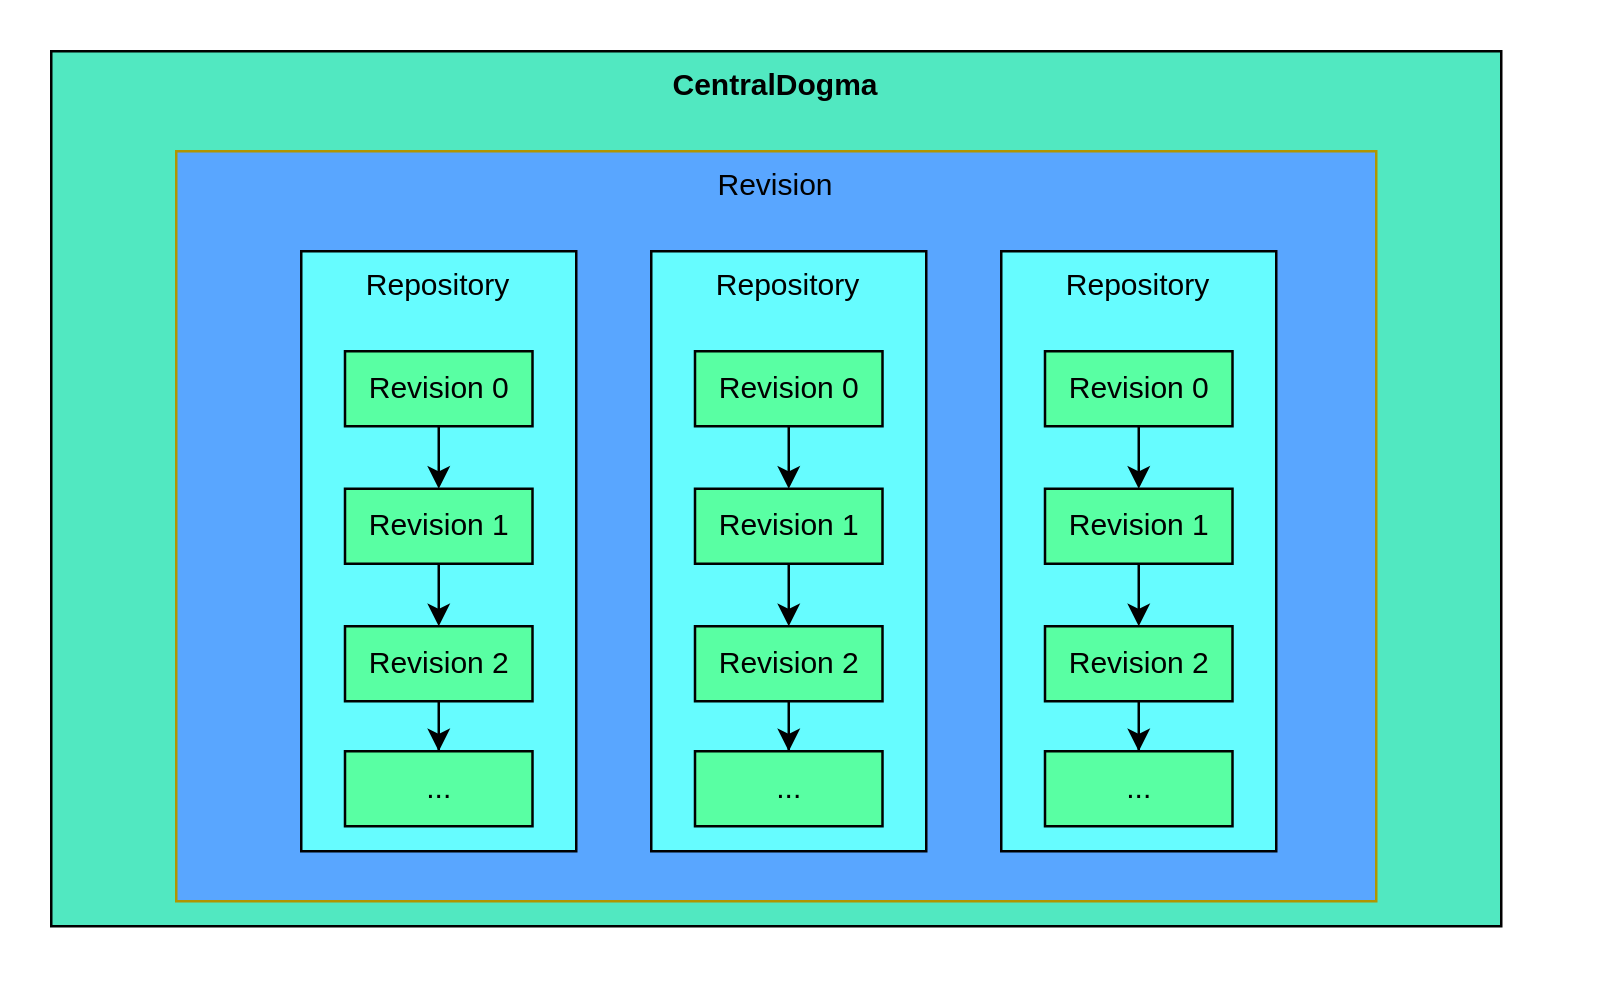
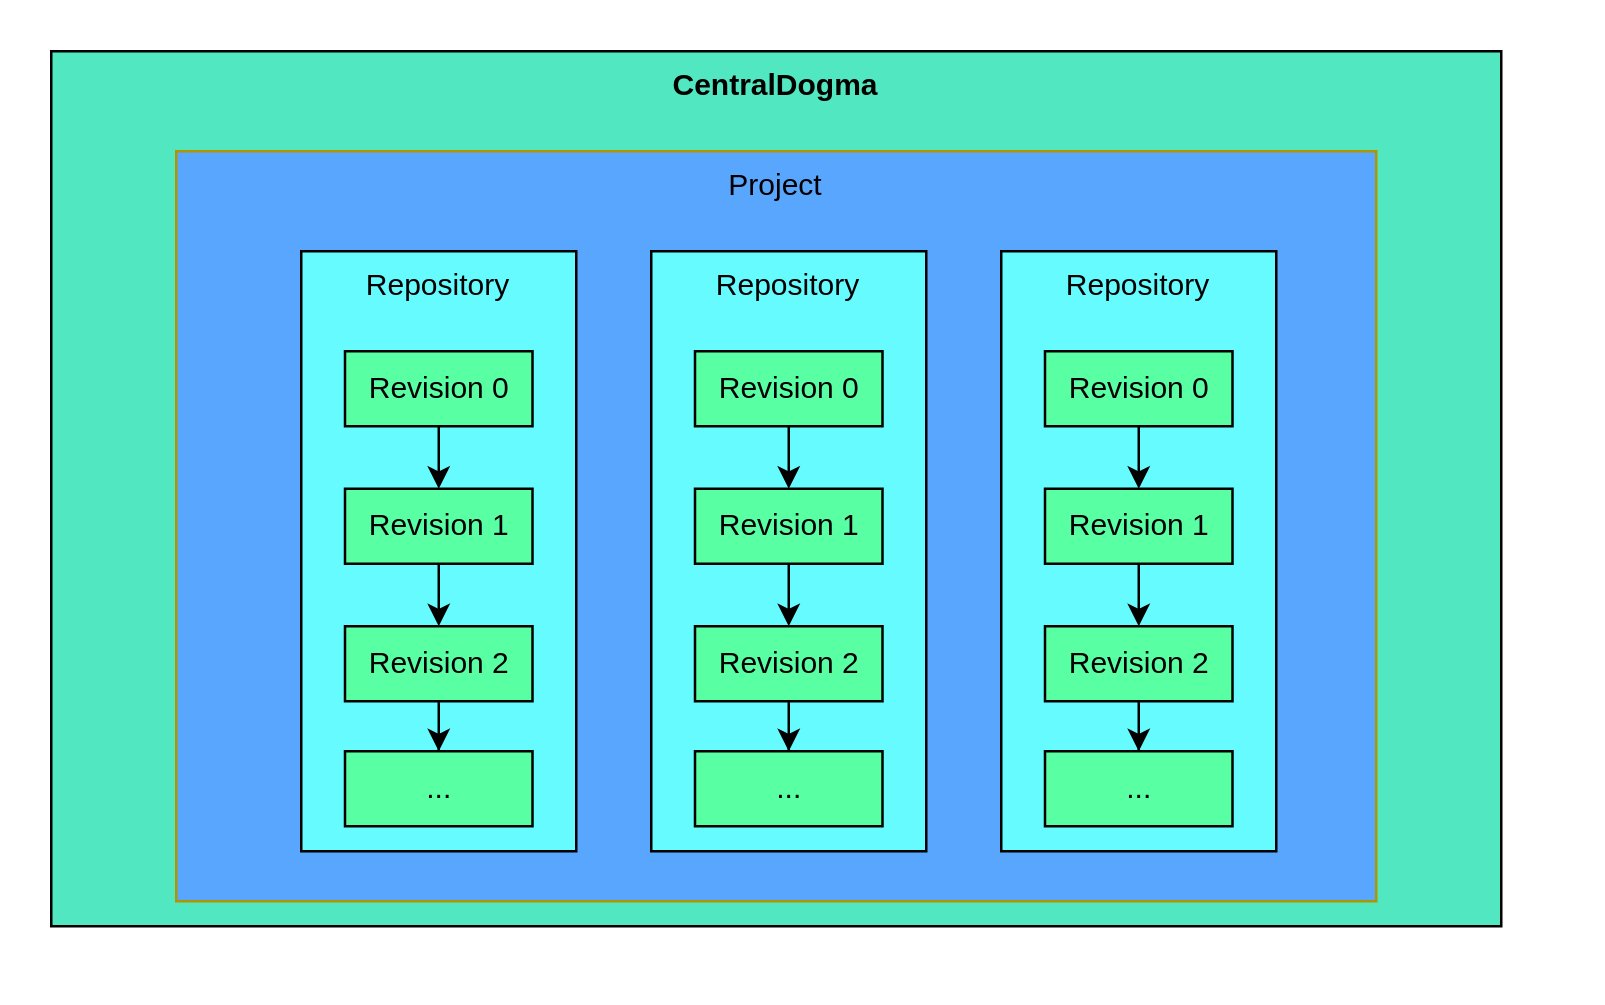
node "Revision": label "Revision" -> "Project"
